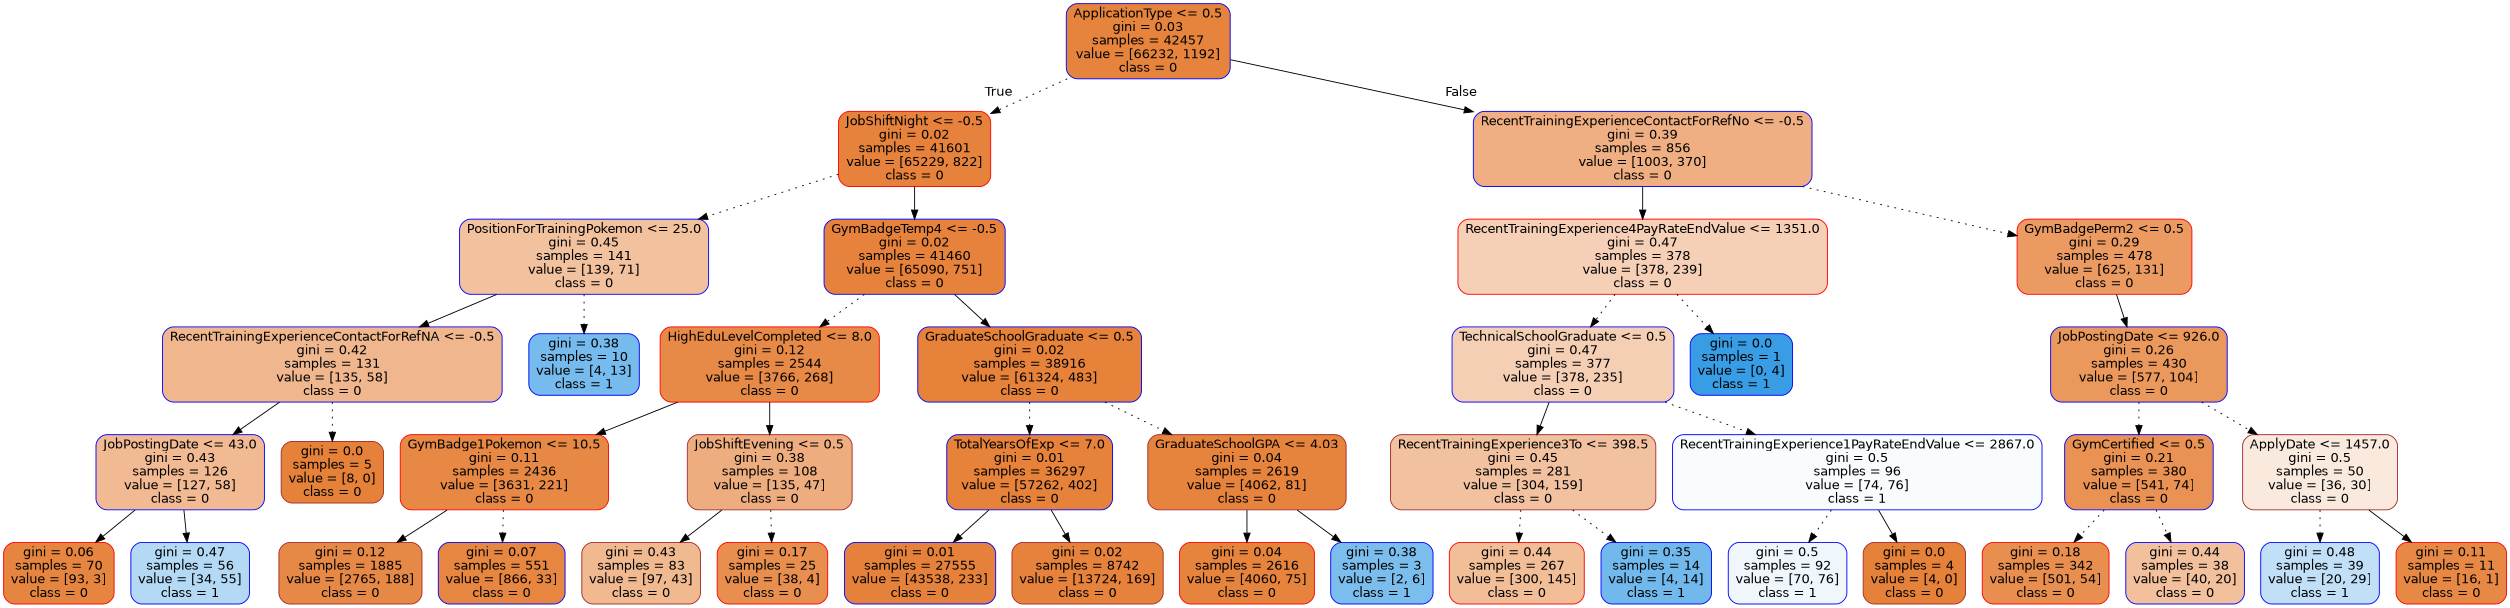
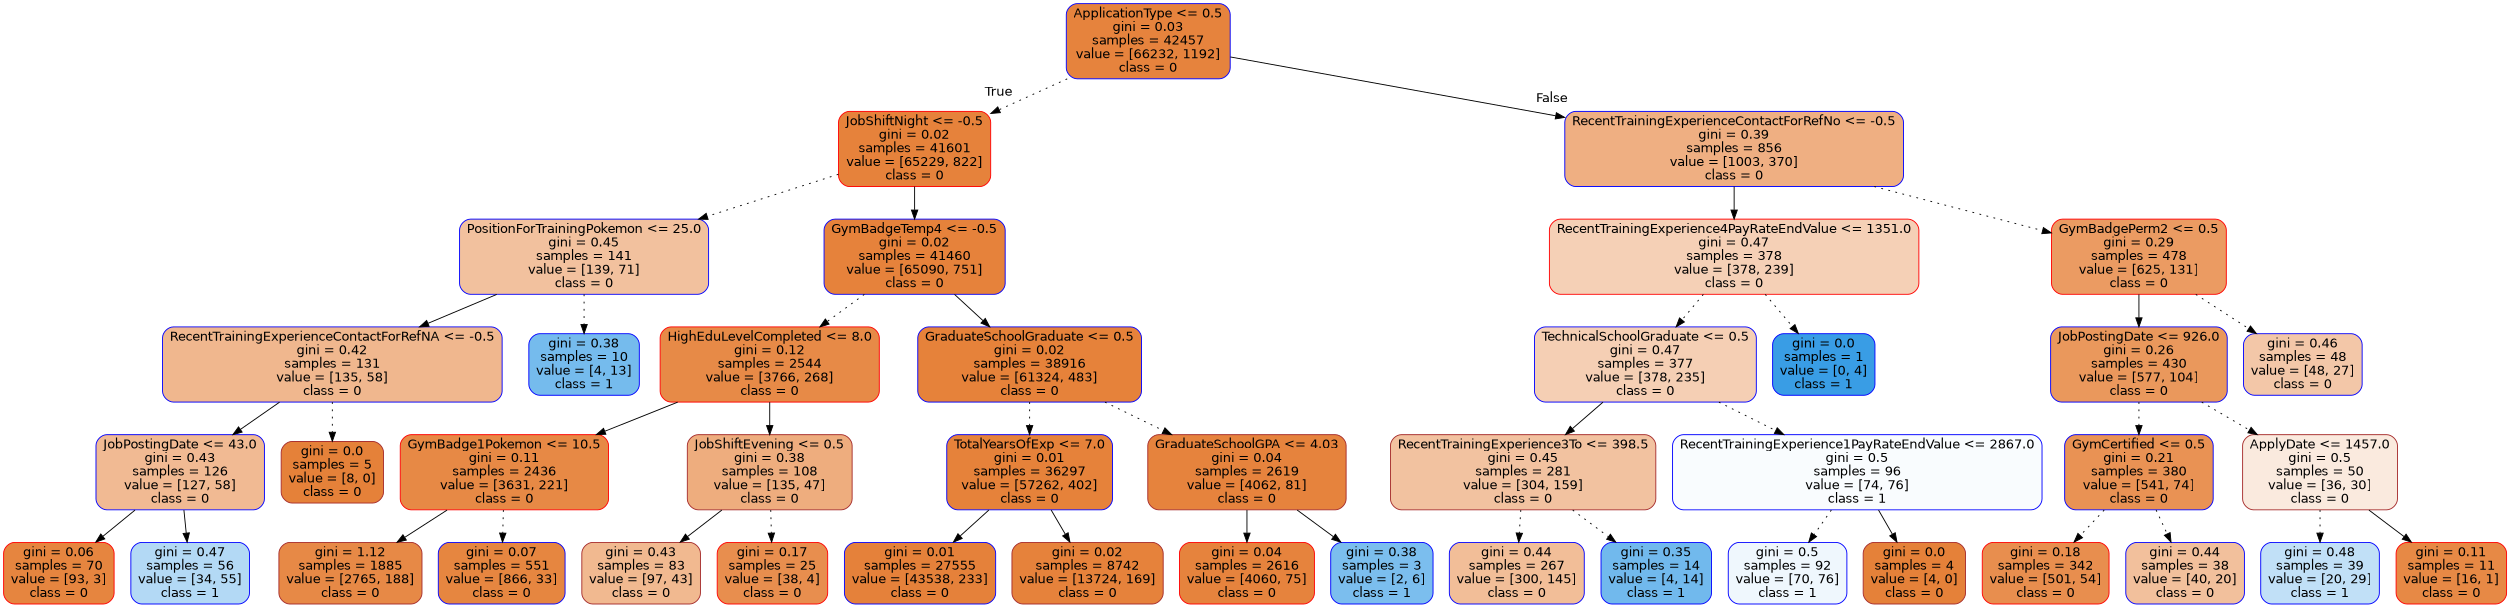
node "gini = 0.46 samples = 48 value = [48, 27] class = 0": added
node "gini = 0.12 samples = 1885 value = [2765, 188] class = 0": label "gini = 0.12 samples = 1885 value = [2765, 188] class = 0" -> "gini = 1.12 samples = 1885 value = [2765, 188] class = 0"
node "gini = 0.44 samples = 267 value = [300, 145] class = 0": color red -> blue
